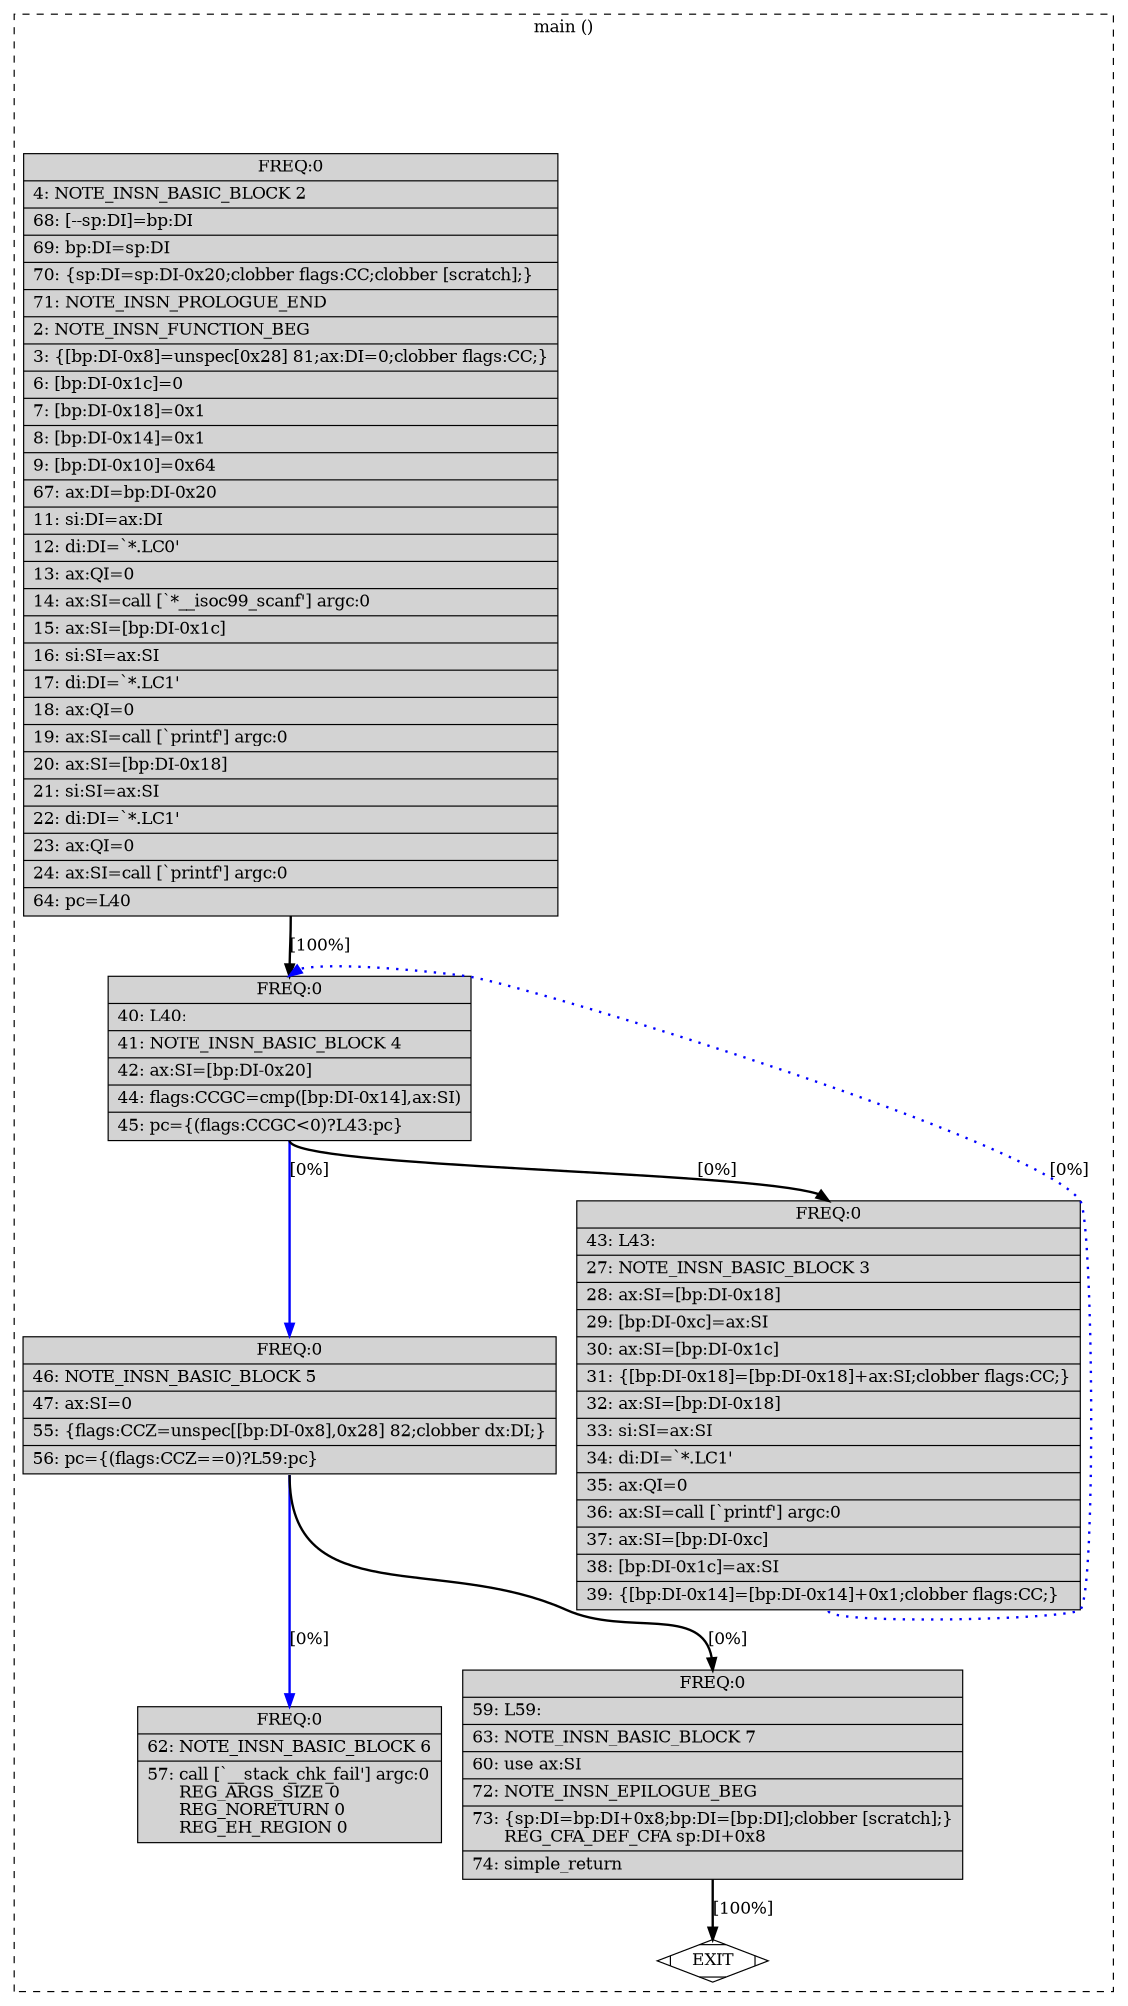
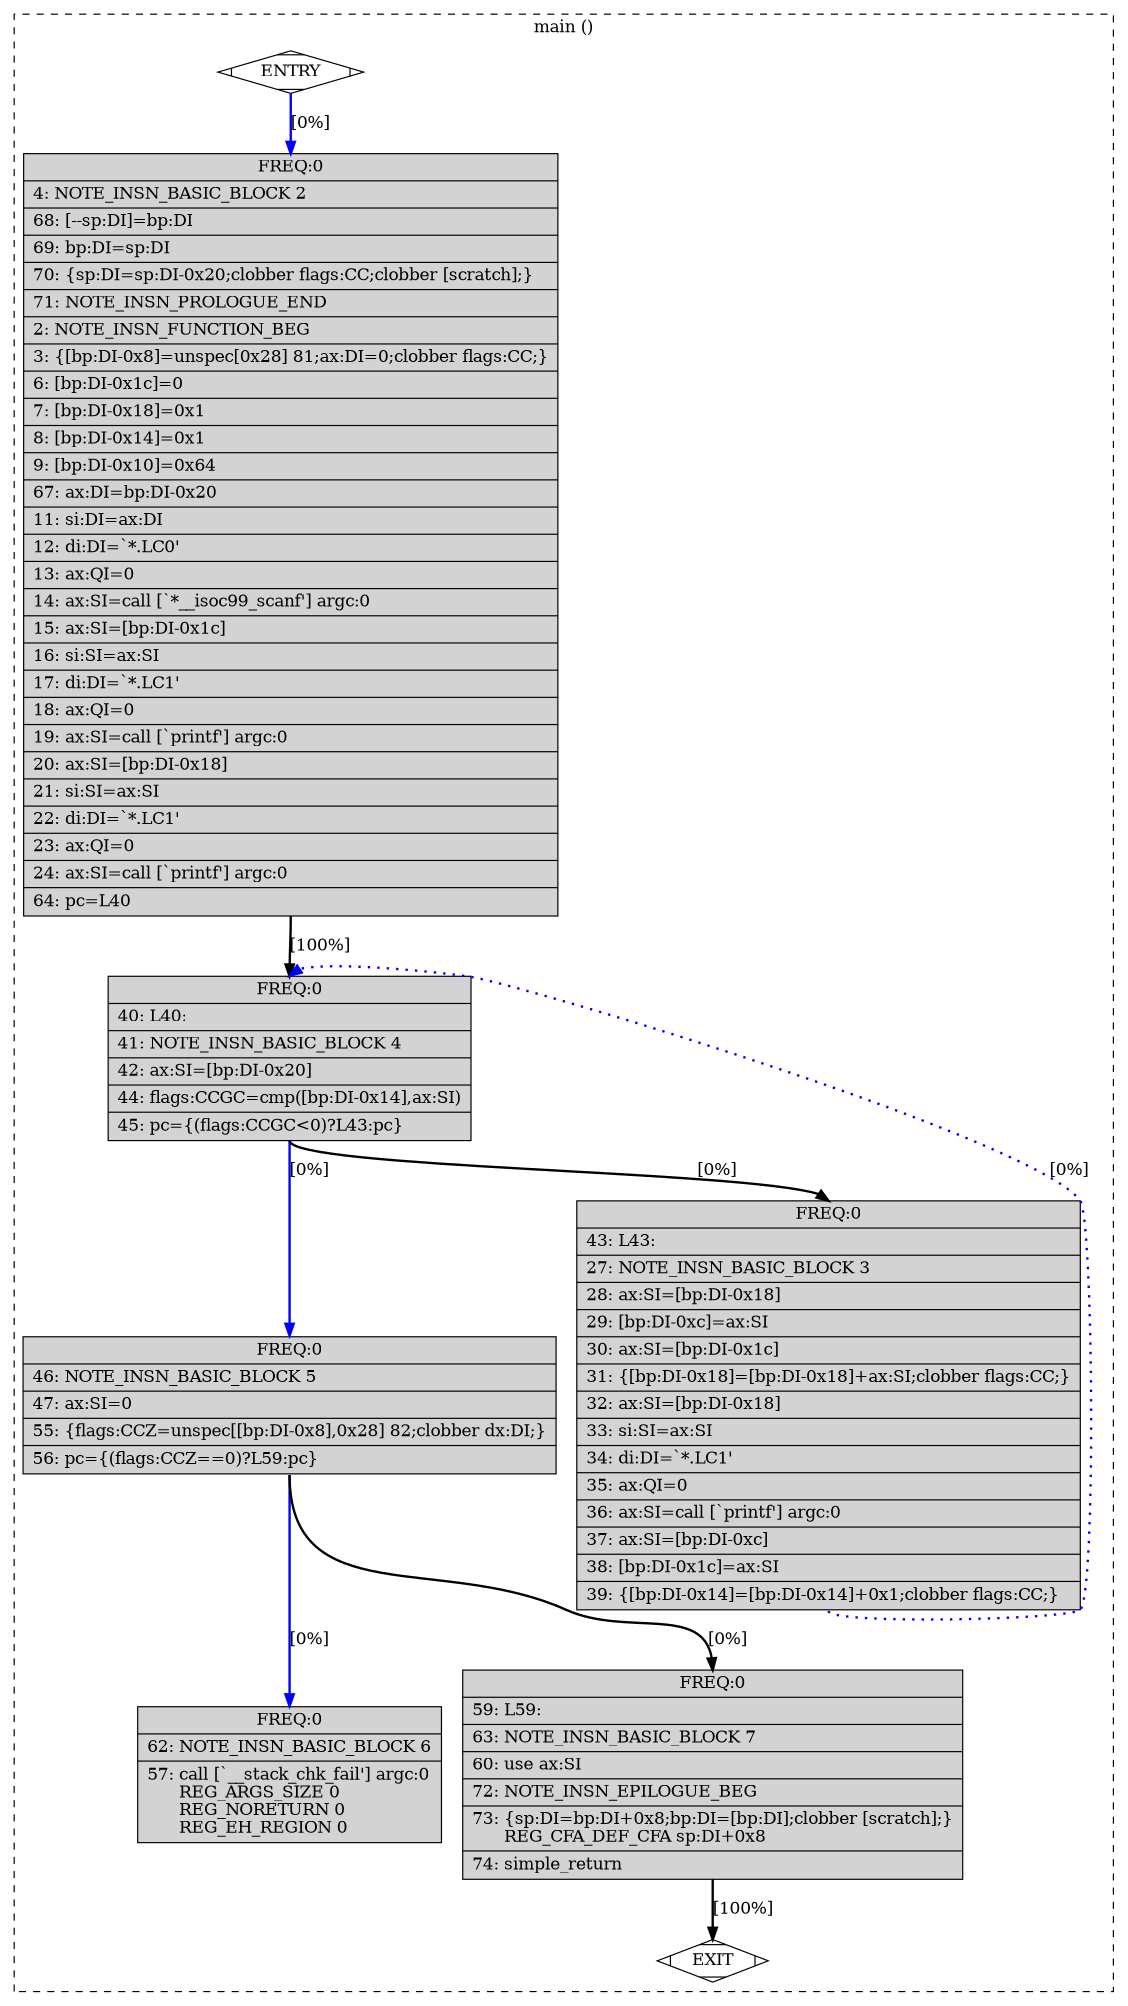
node "ENTRY": added
